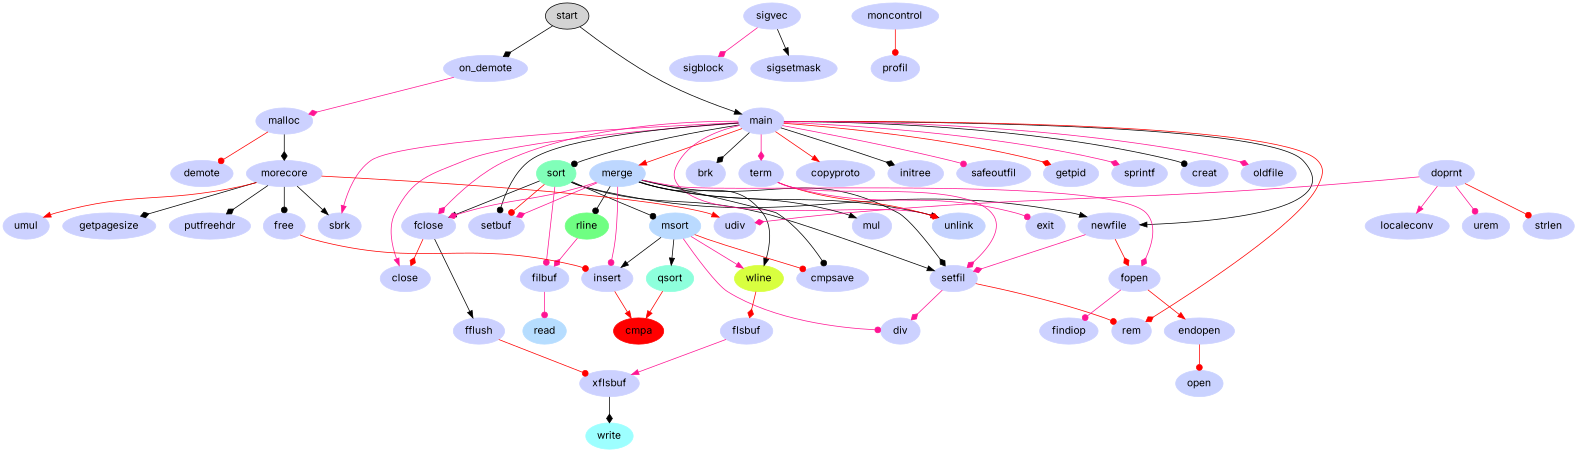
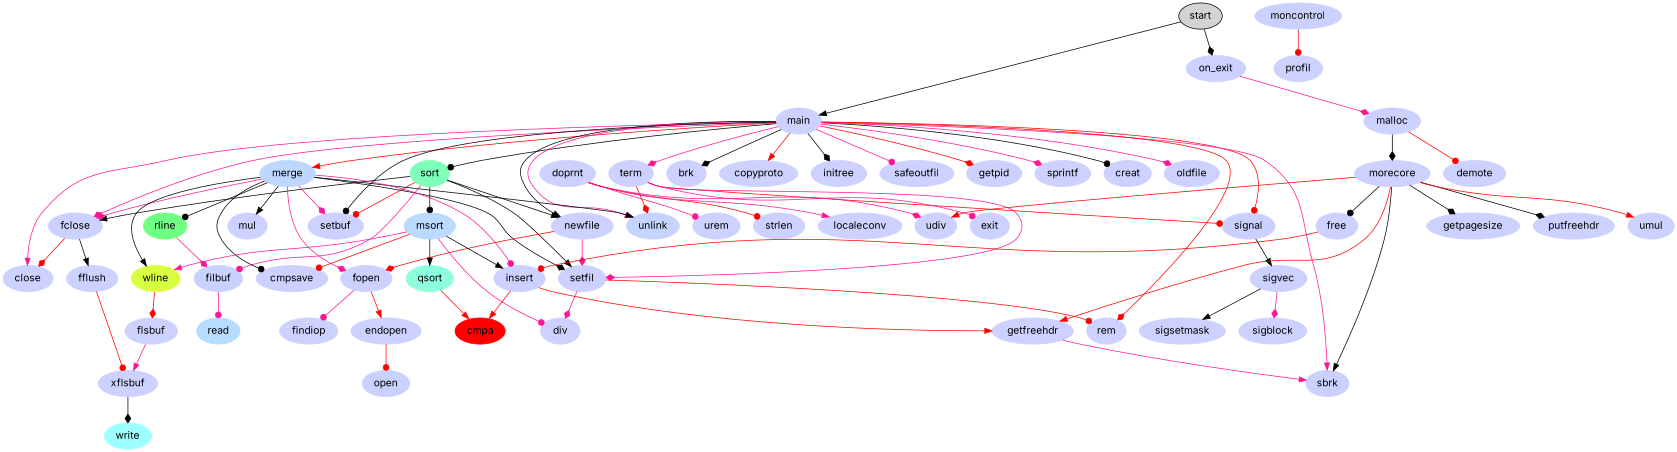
node "on_demote": label "on_demote" -> "on_exit"
node "signal": added
node "getfreehdr": added
